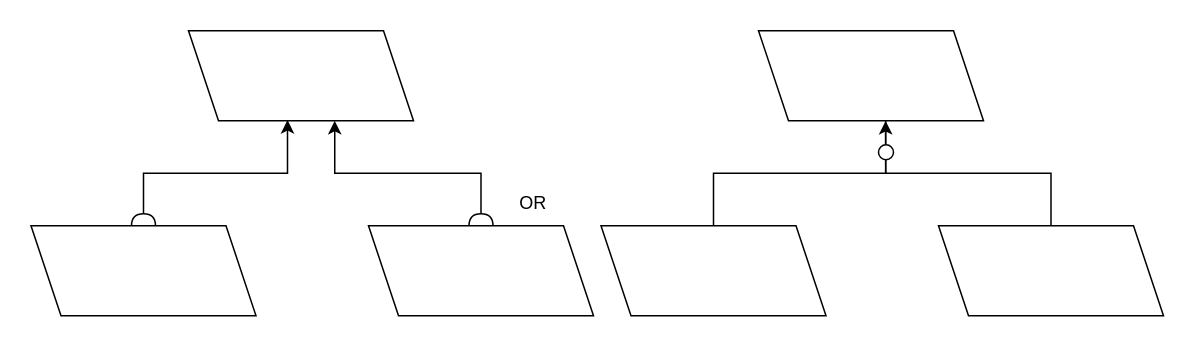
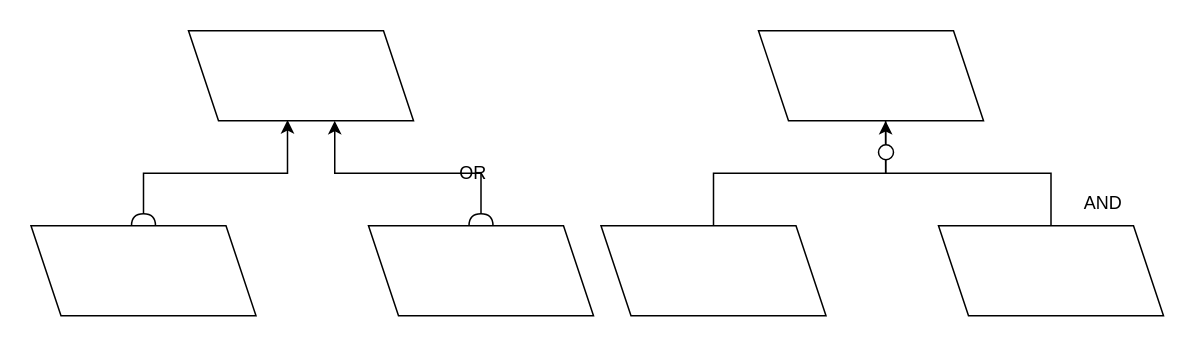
node "OR": moved (533, 203) -> (473, 173)
node "AND": added
